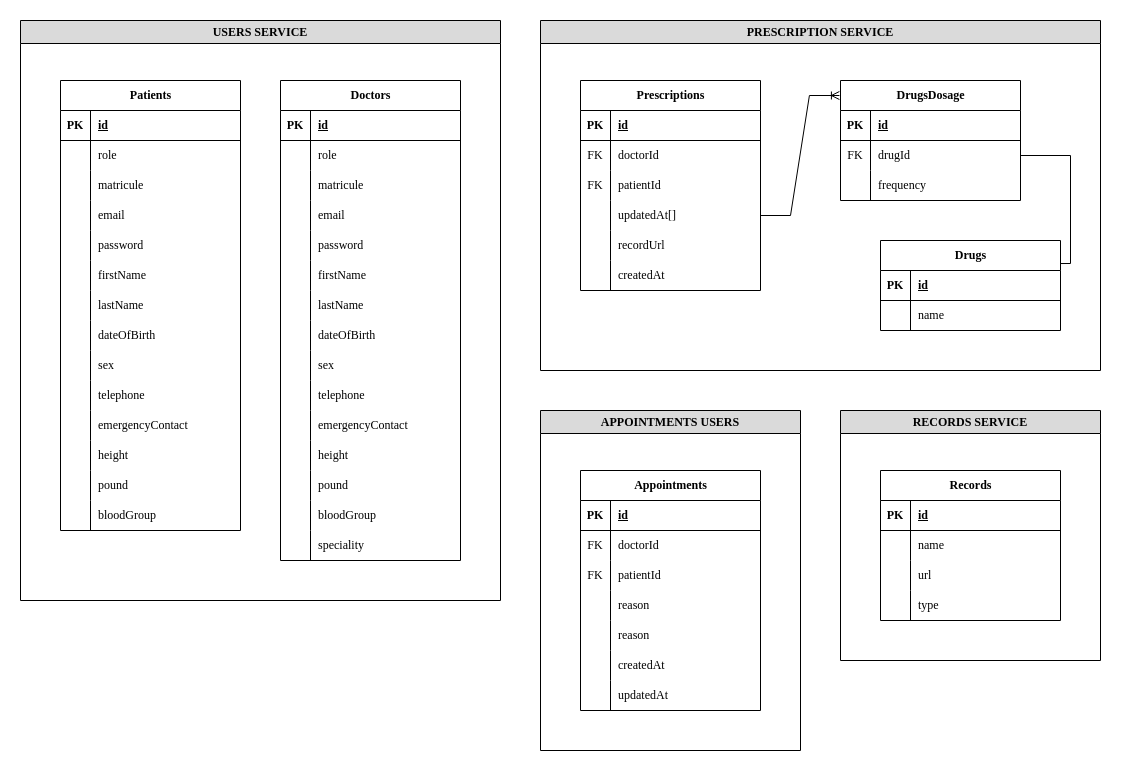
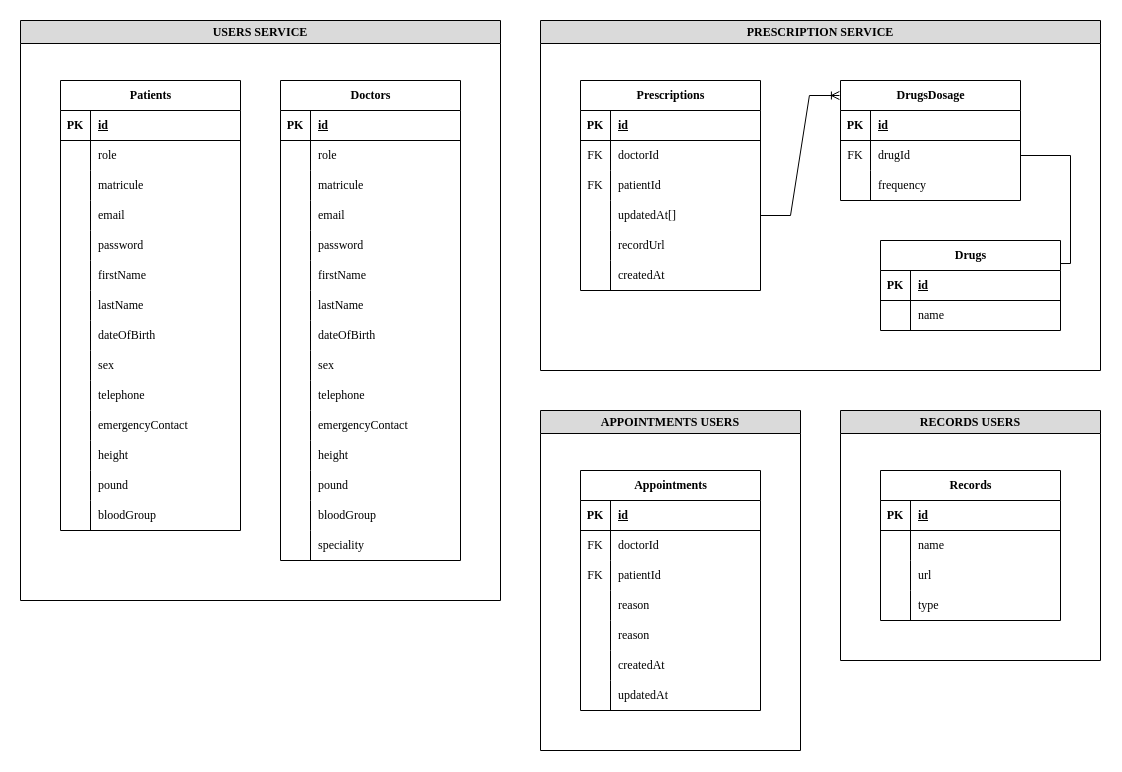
node "RECORDS SERVICE": label "RECORDS SERVICE" -> "RECORDS USERS"
